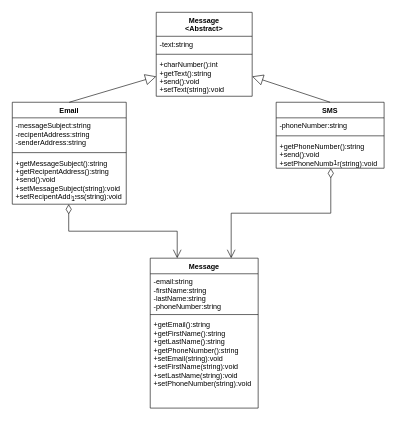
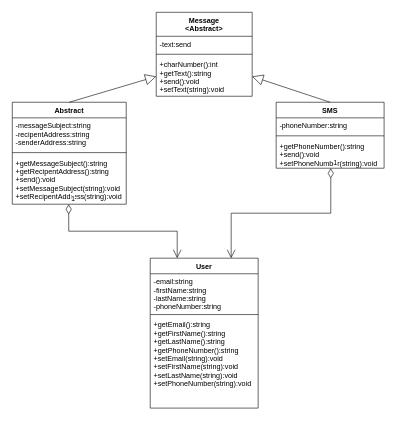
node "-text:string": label "-text:string" -> "-text:send"
node "Email": label "Email" -> "Abstract"
node "Message": label "Message" -> "User"
